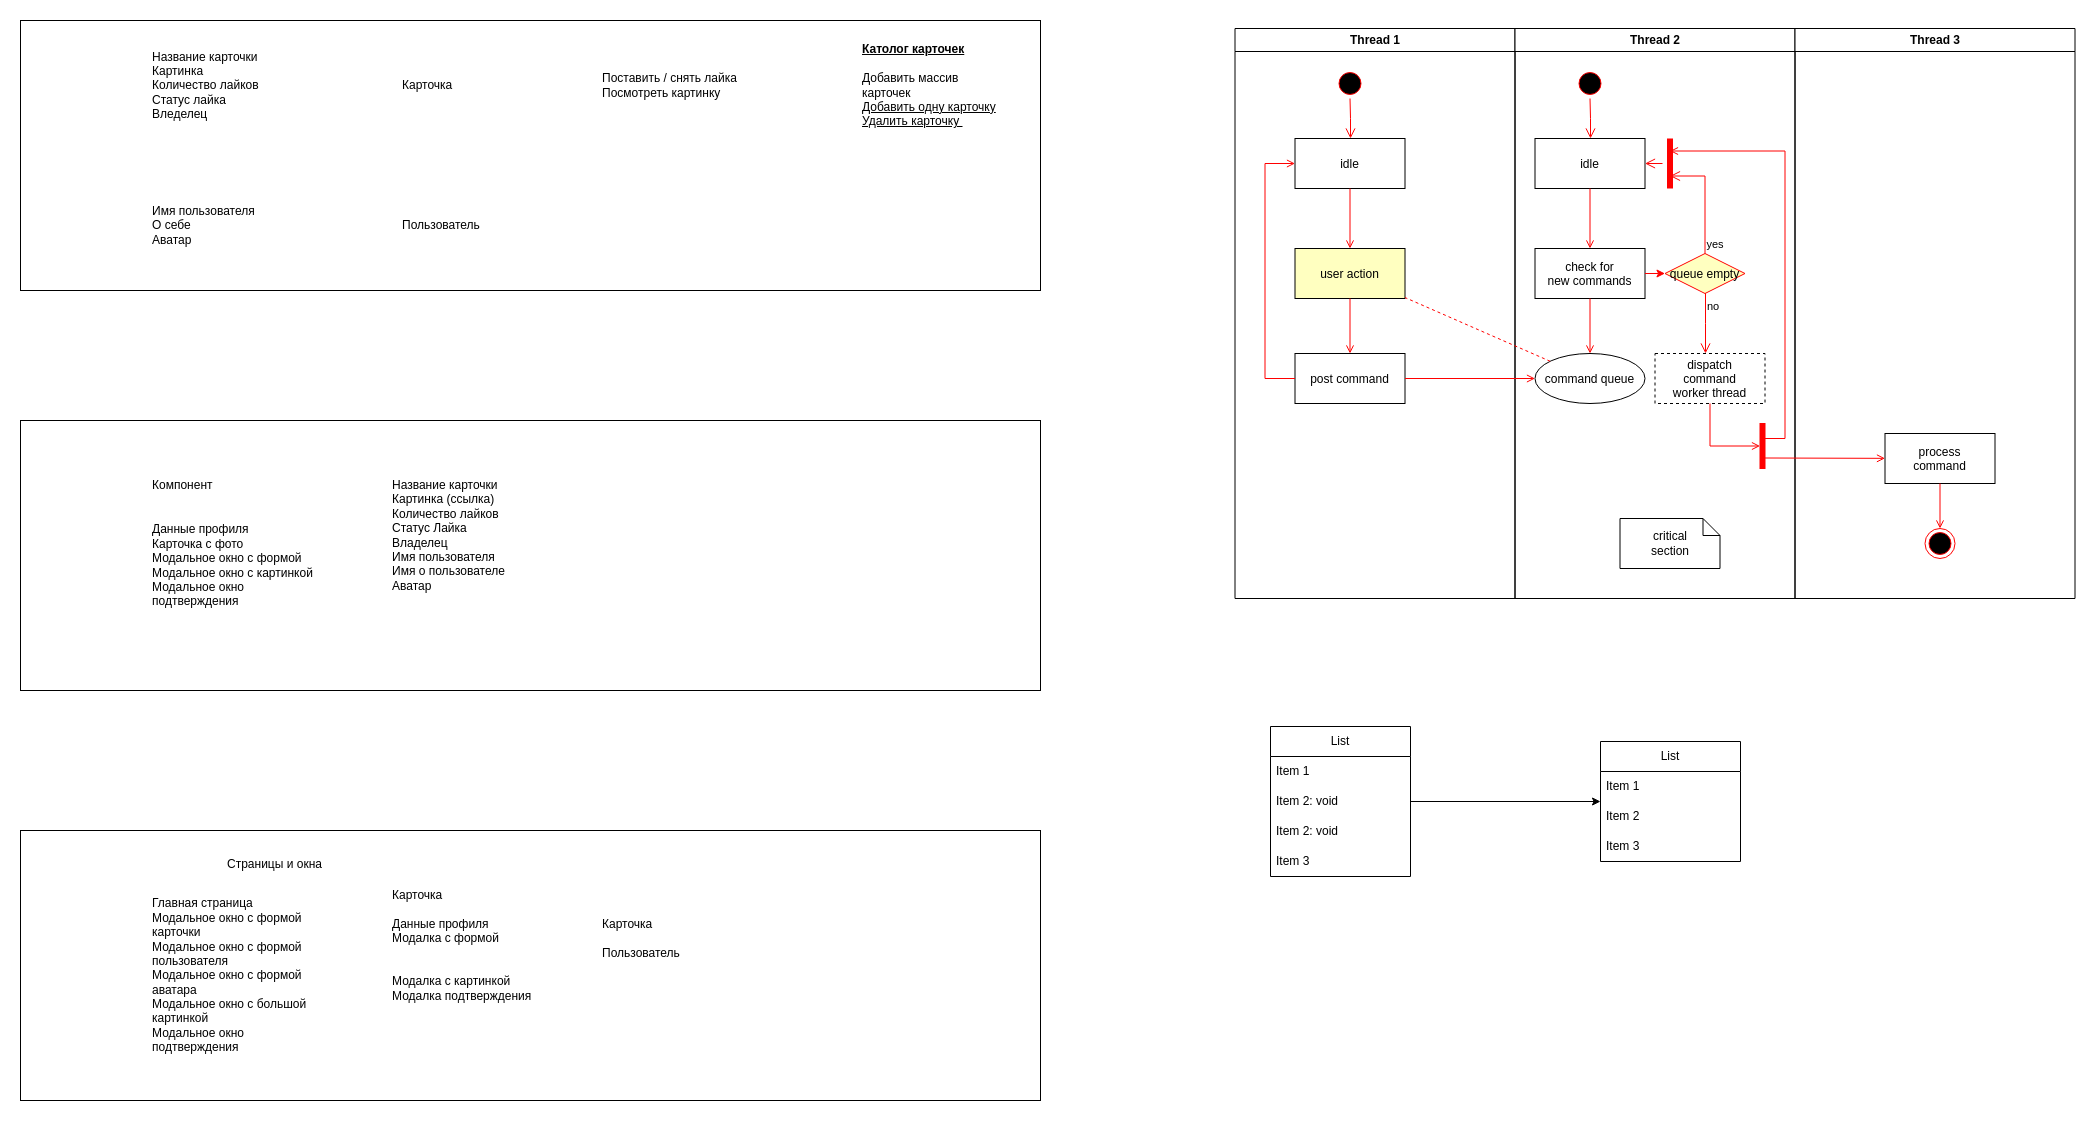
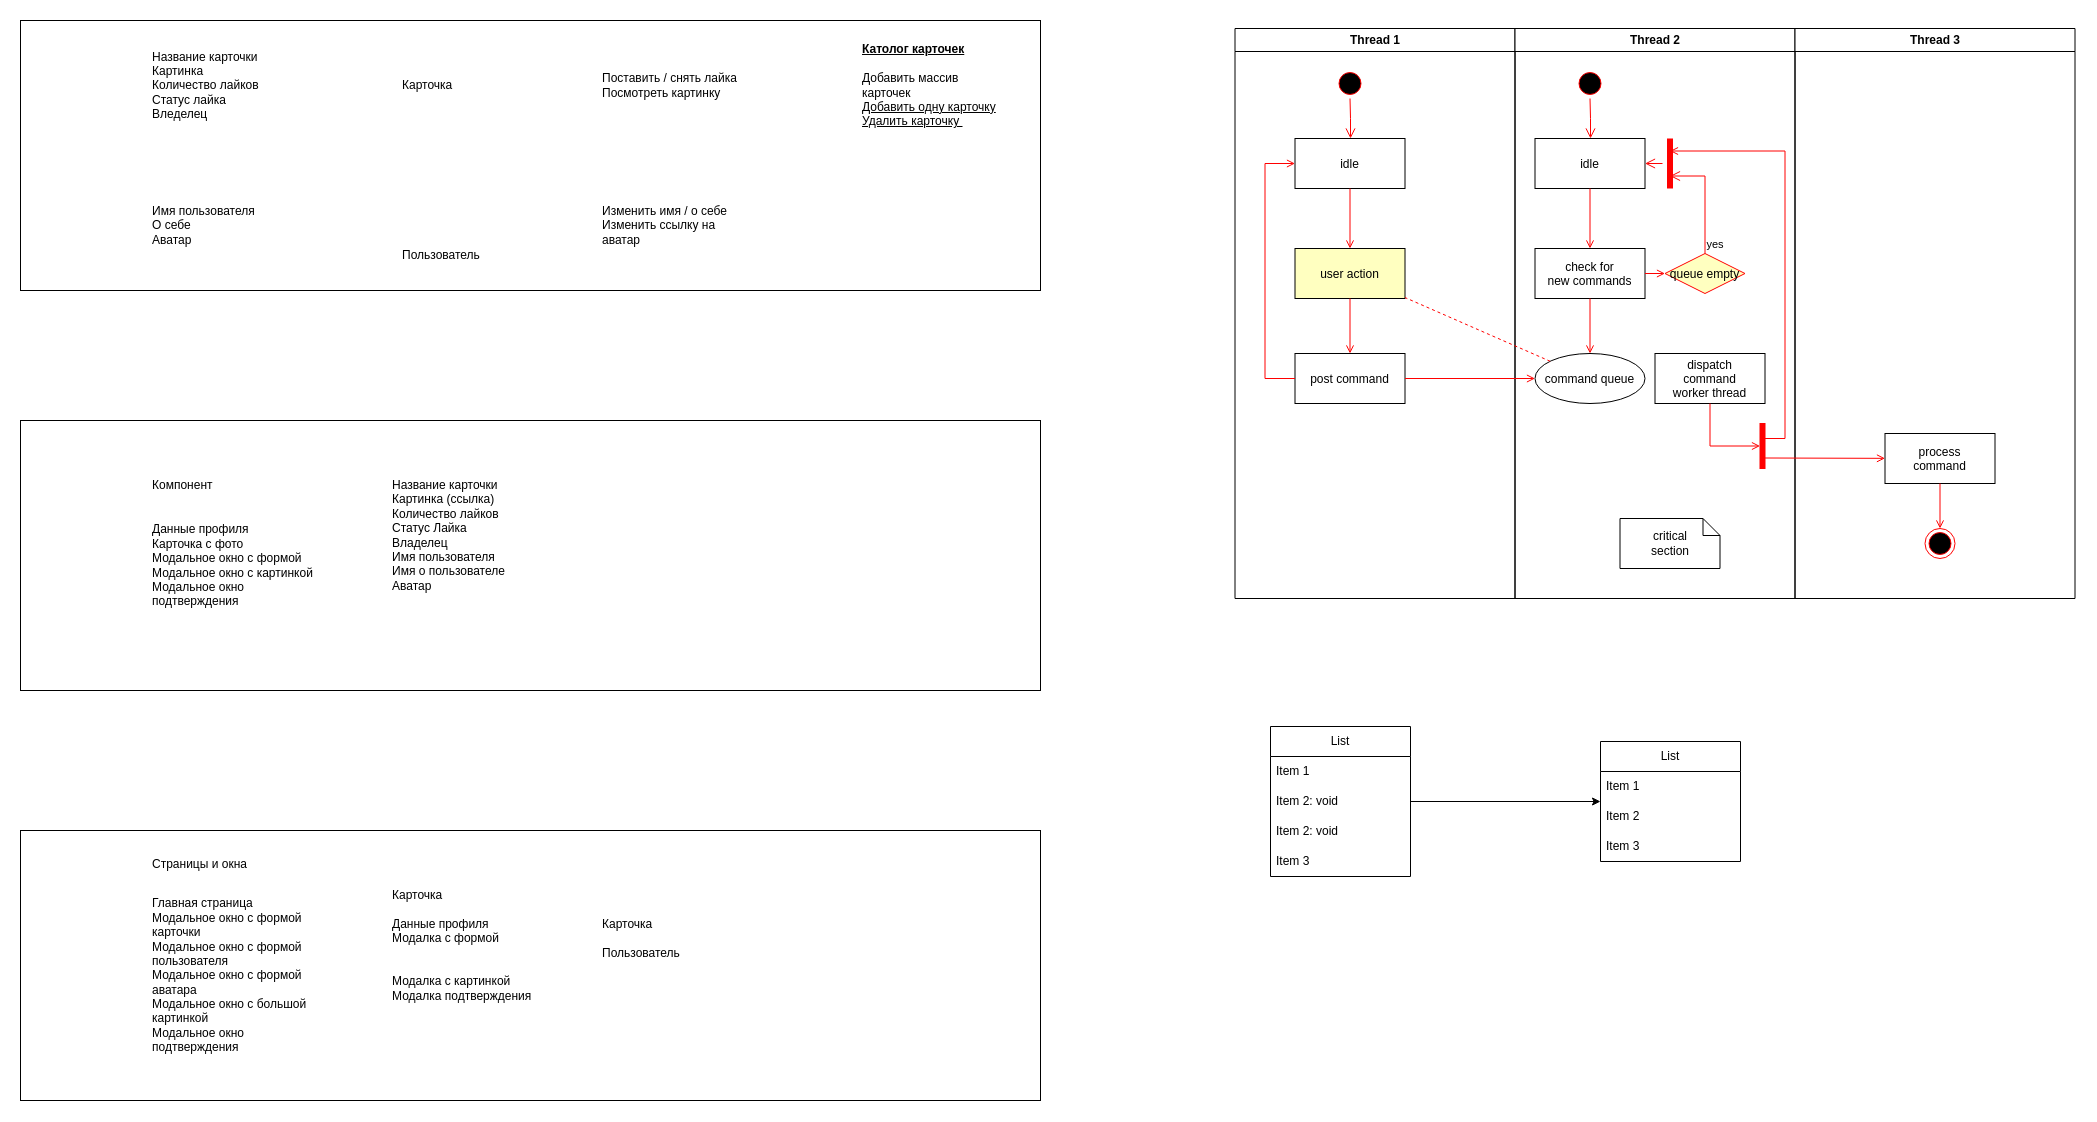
node "Пользователь": moved (476, 226) -> (476, 256)
node "Изменить имя / о себе Изменить ссылку на аватар": added
edge "check for new commands" -> "queue empty": arrowhead classic -> open
edge "queue empty" -> "dispatch command worker thread": removed, label "no"
node "dispatch command worker thread": style dashed -> solid
node "Страницы и окна": moved (301, 865) -> (226, 865)
